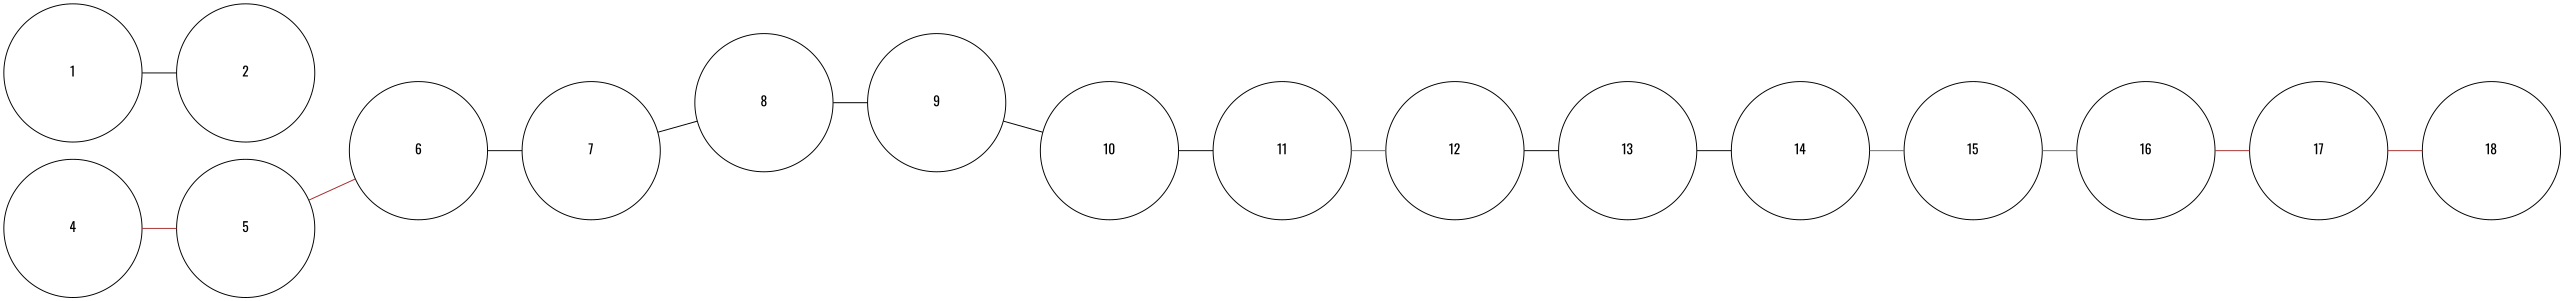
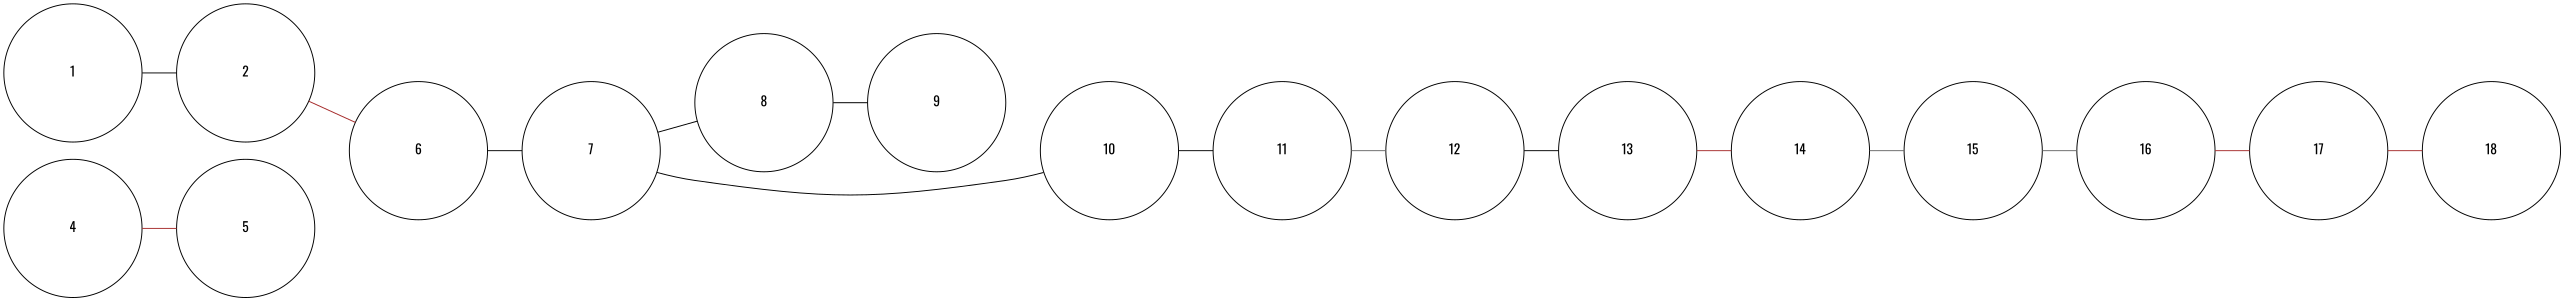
edge "9" -- "10": now "7" -- "10"
edge "13" -- "14": color black -> brown
edge "6" -- "5": now "6" -- "2"
